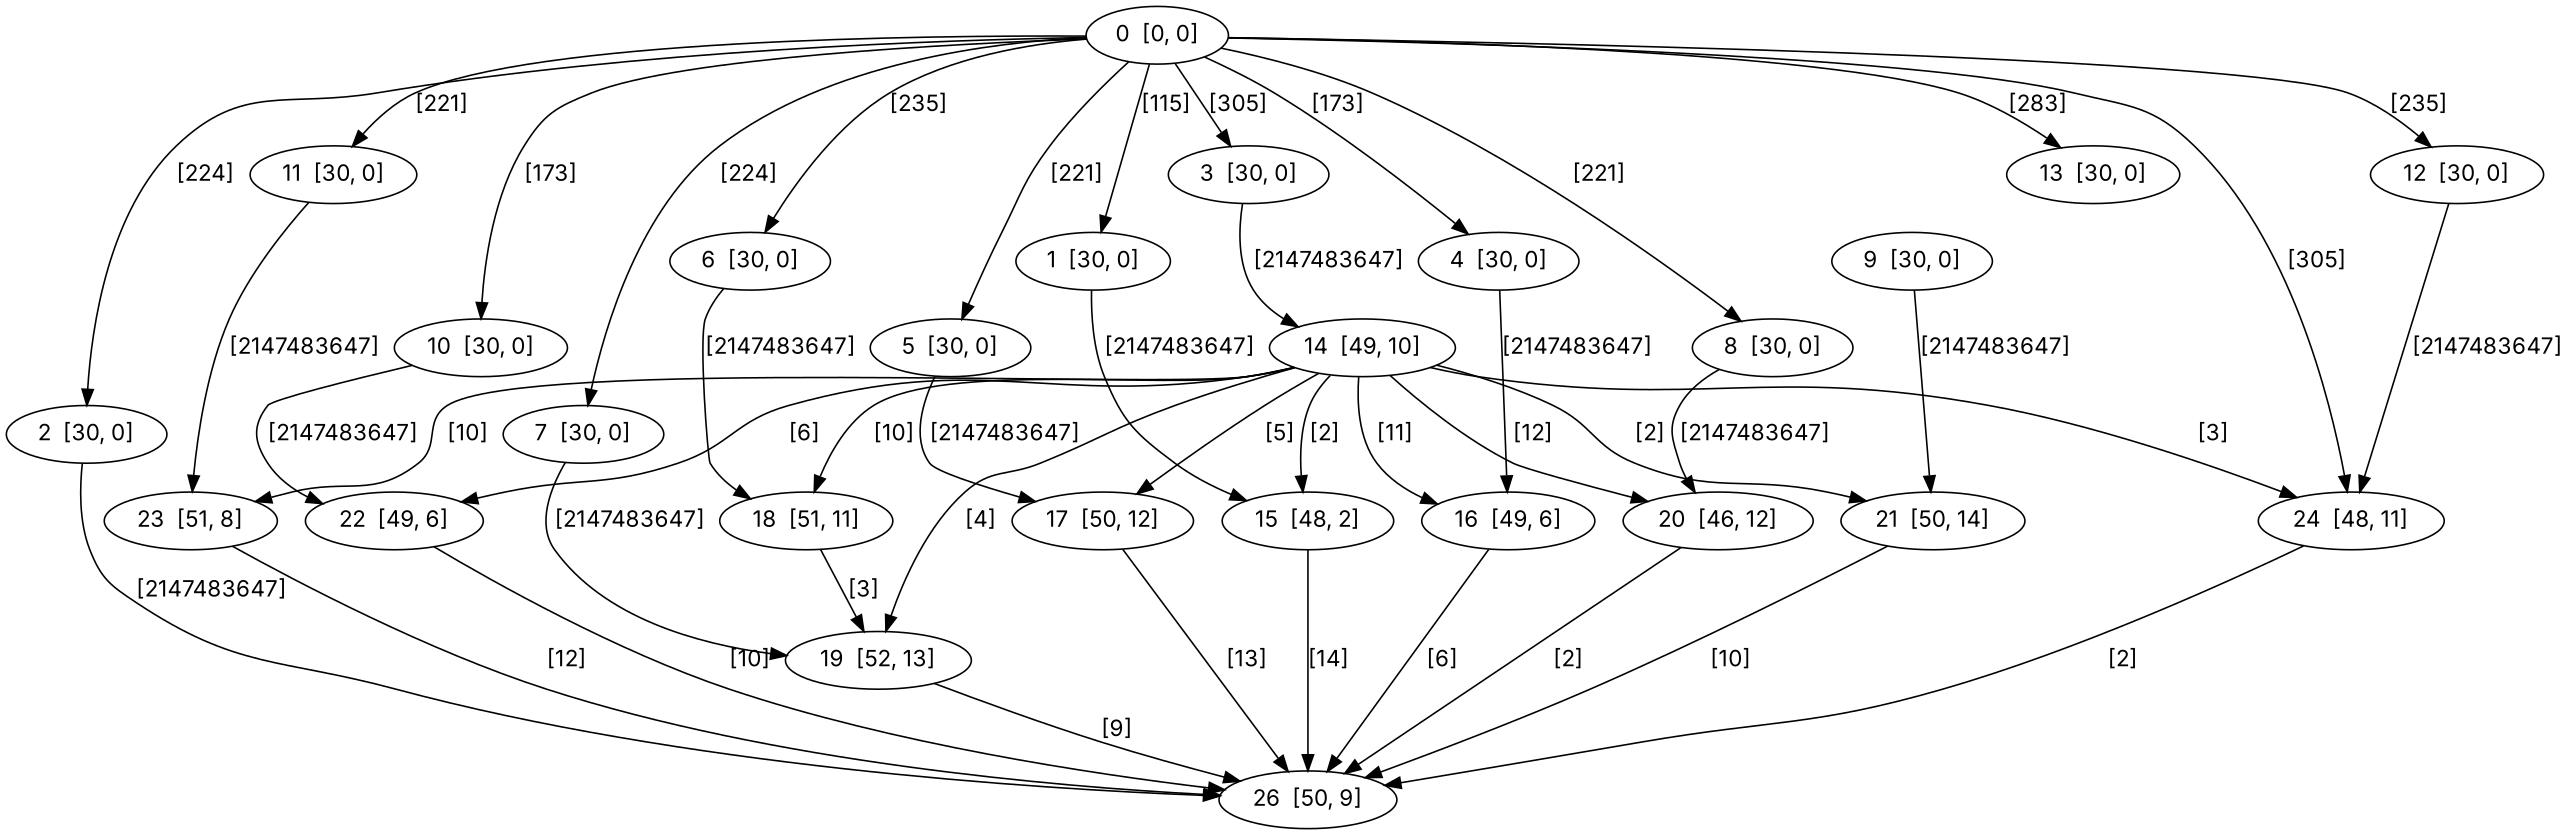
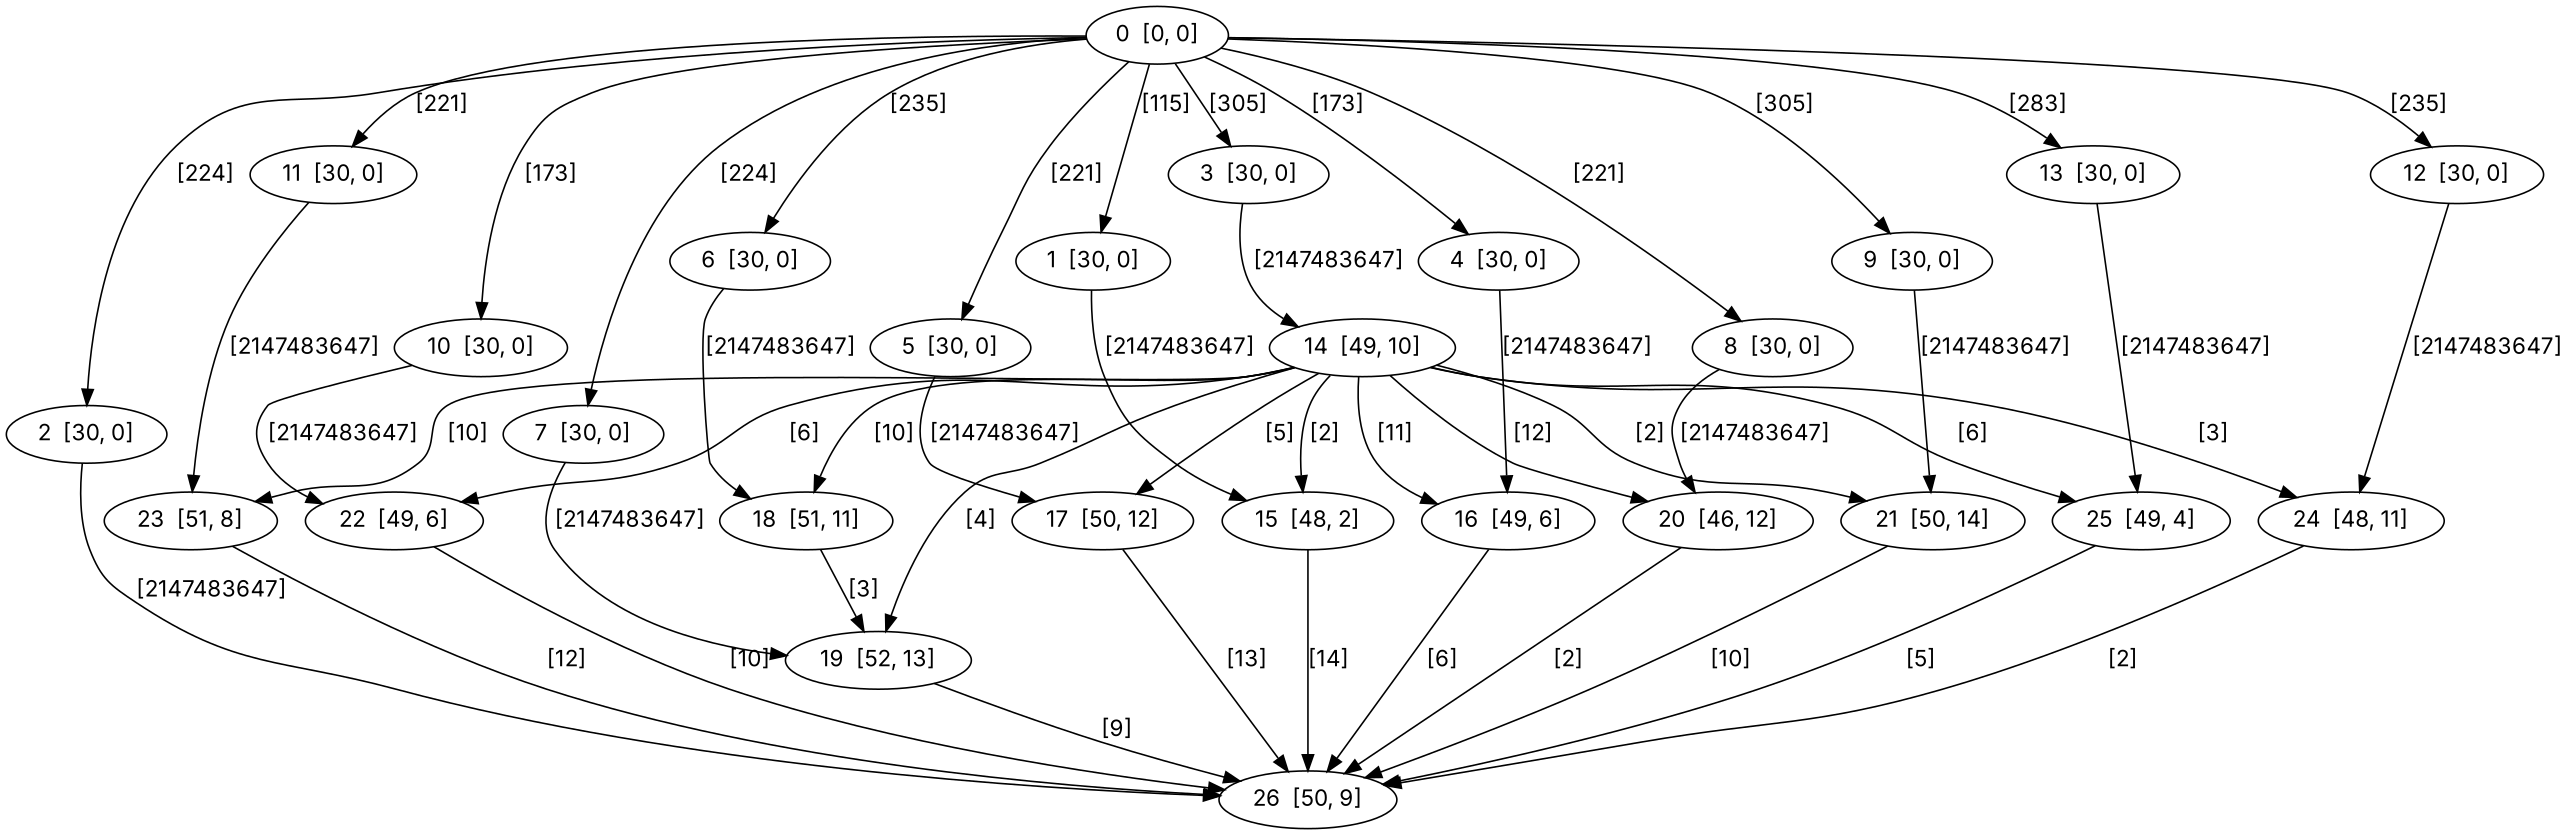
edge "0  [0, 0]" -> "24  [48, 11]": now "0  [0, 0]" -> "9  [30, 0]"
node "25  [49, 4]": added
